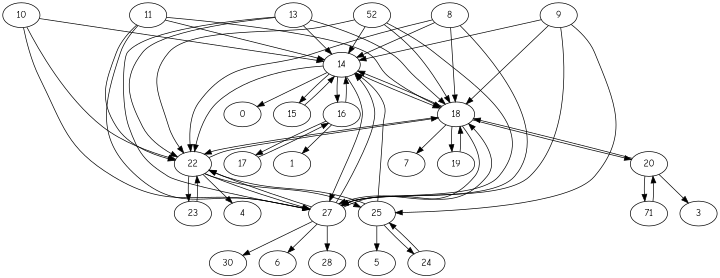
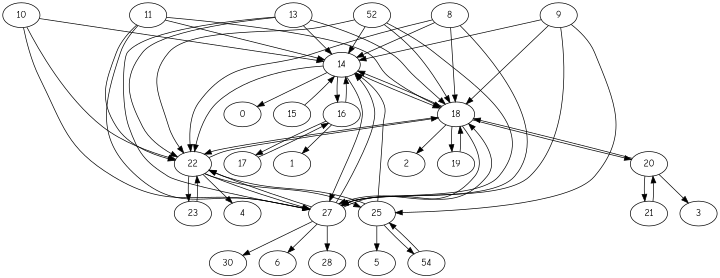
edge "14" -> "15": removed
node "7": label "7" -> "2"
node "71": label "71" -> "21"
node "24": label "24" -> "54"
